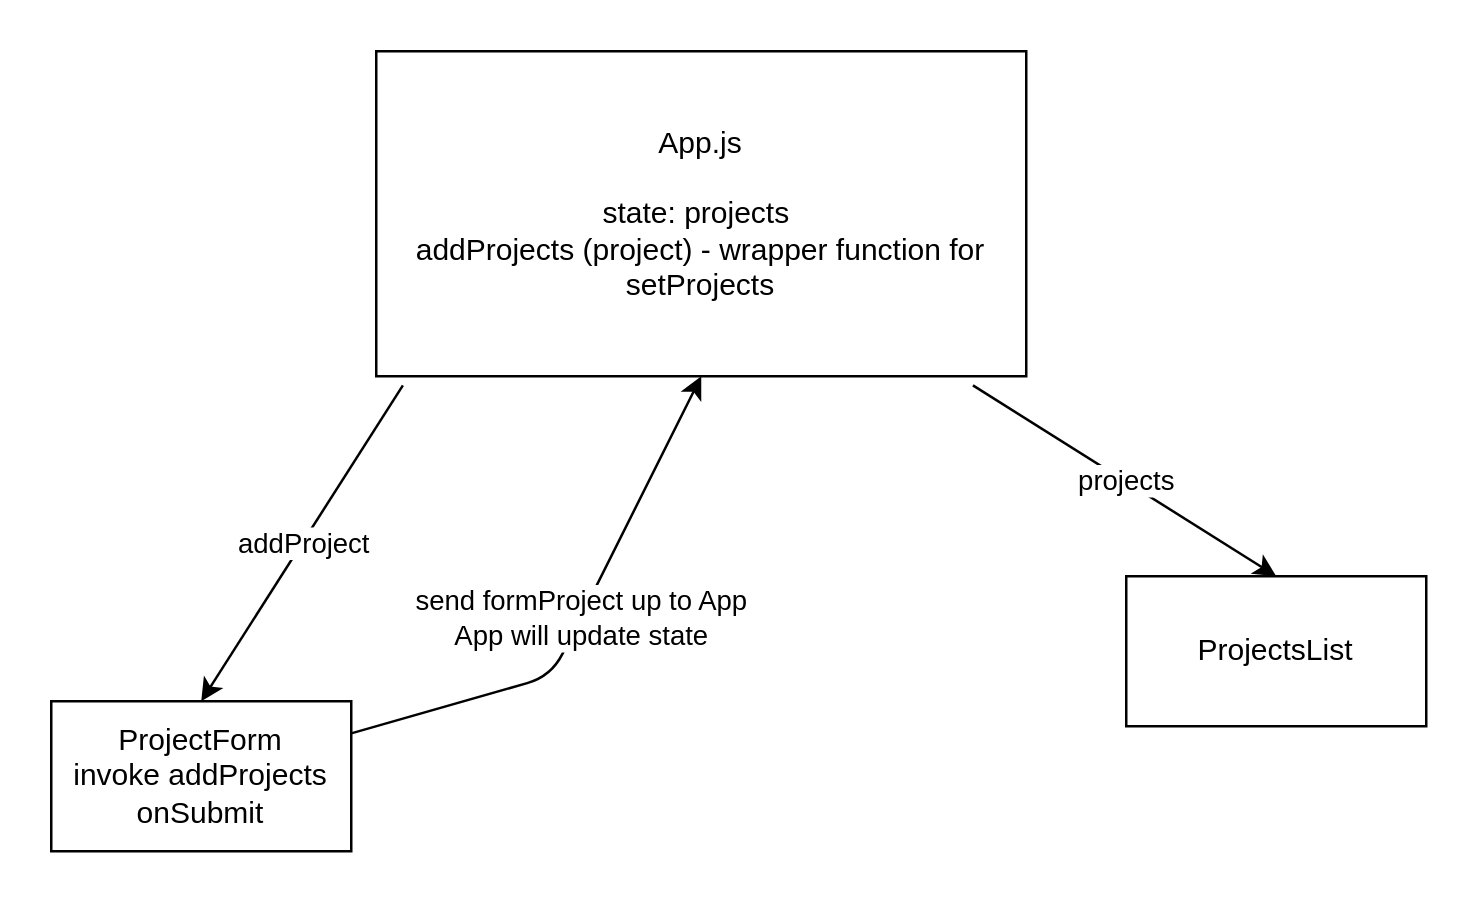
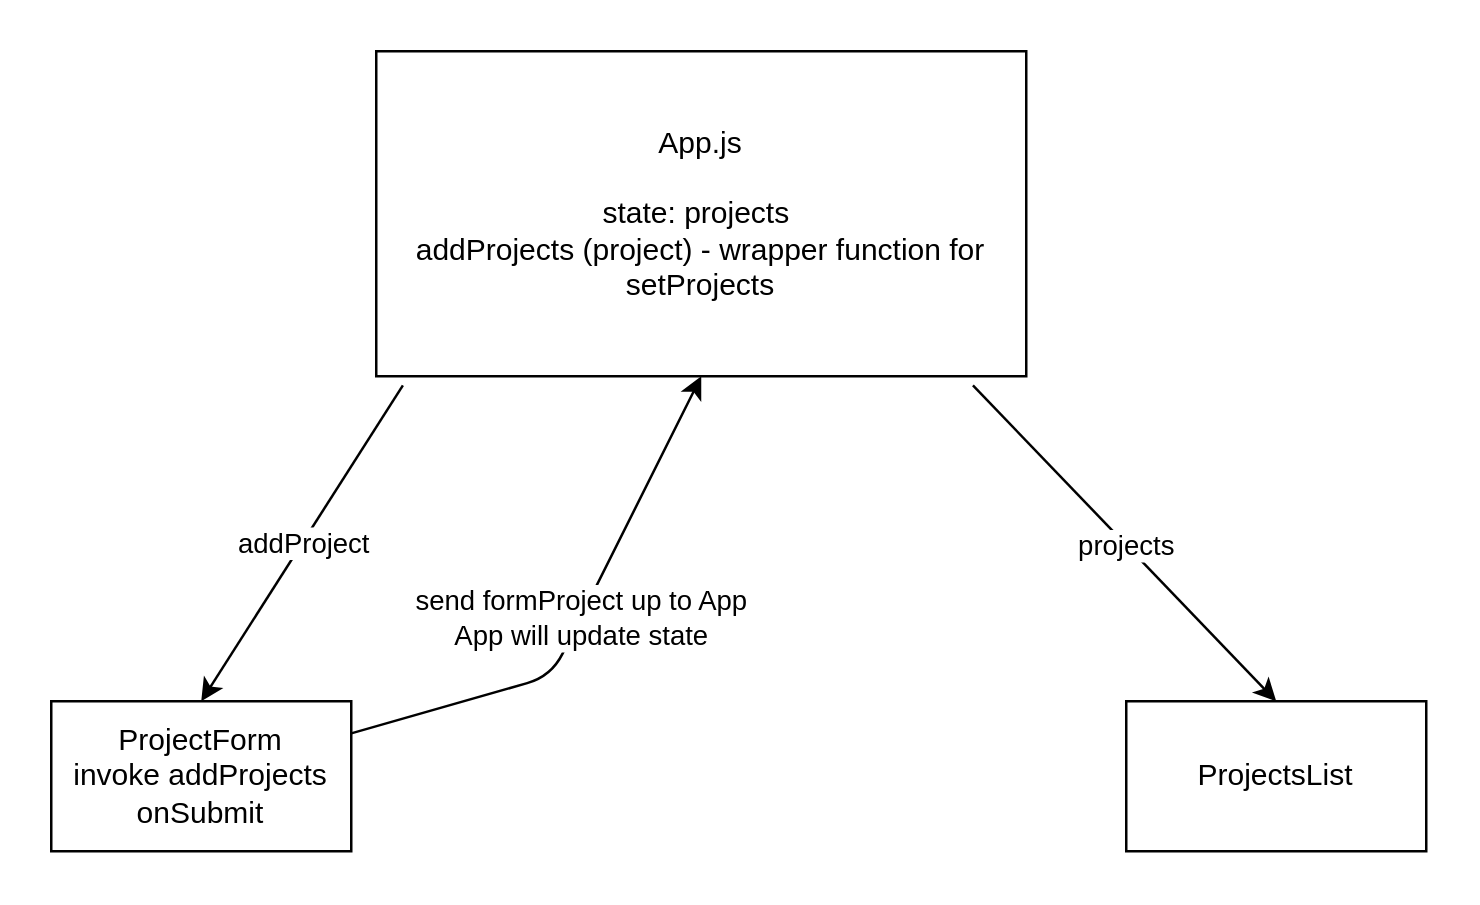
node "ProjectsList": moved (1276, 651) -> (1276, 776)
